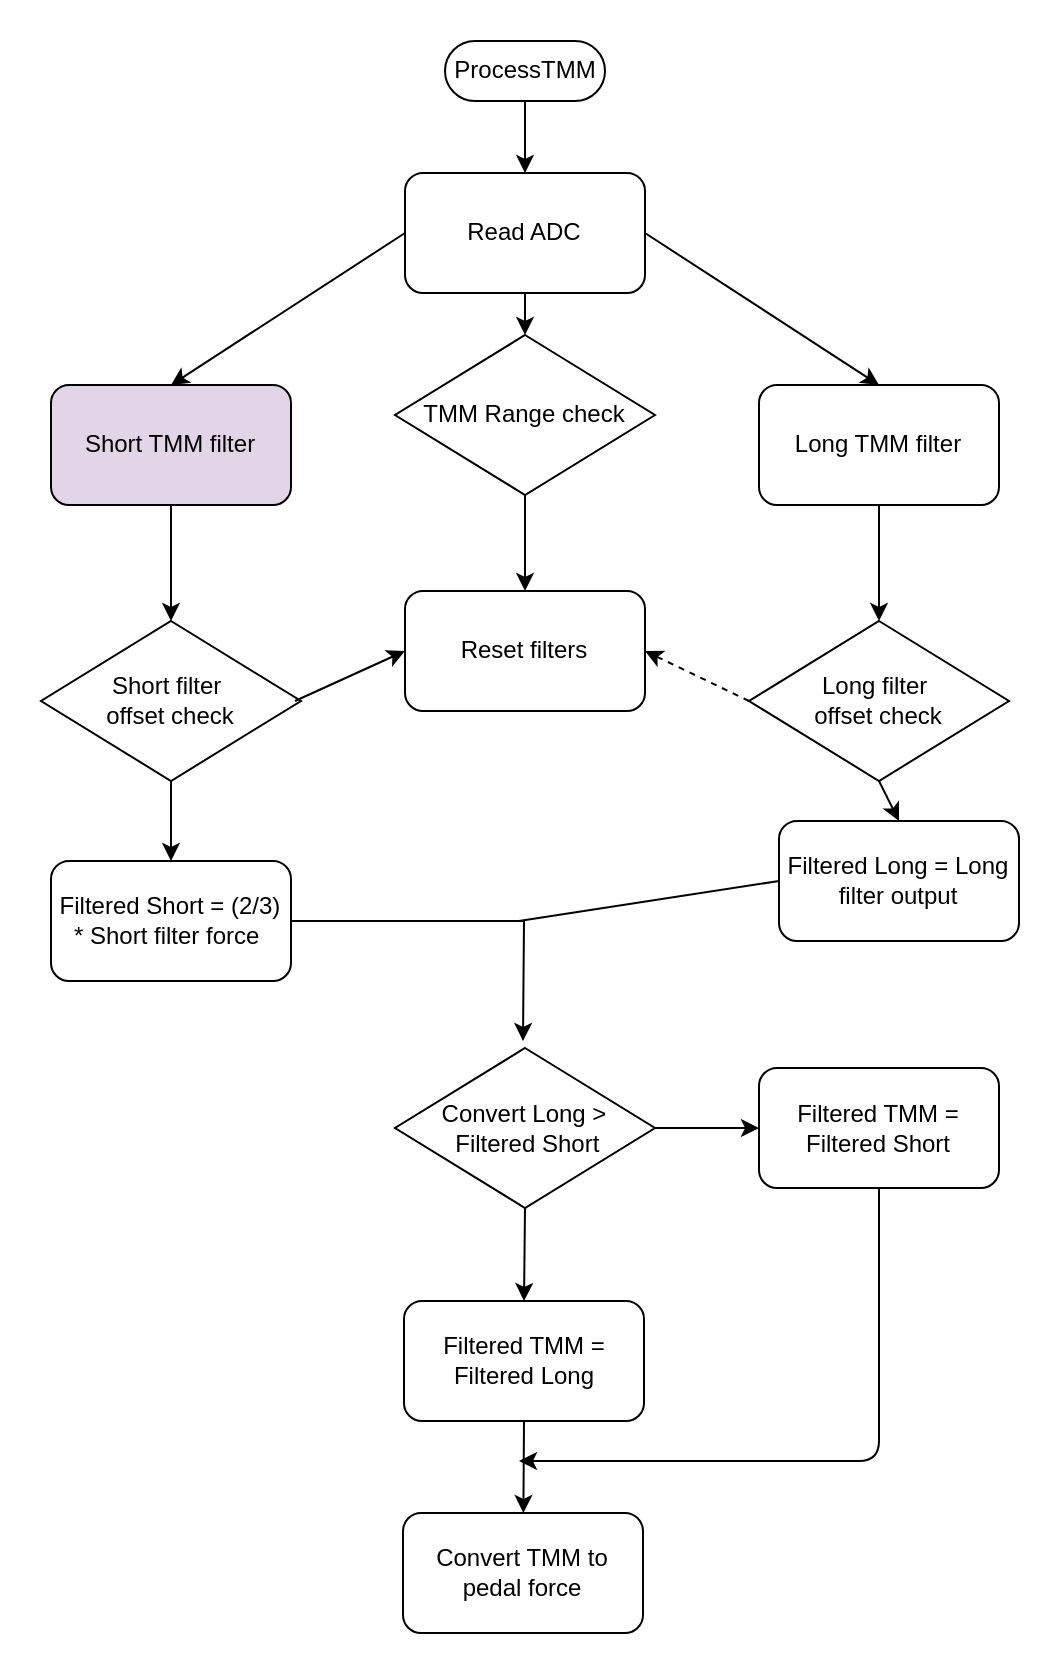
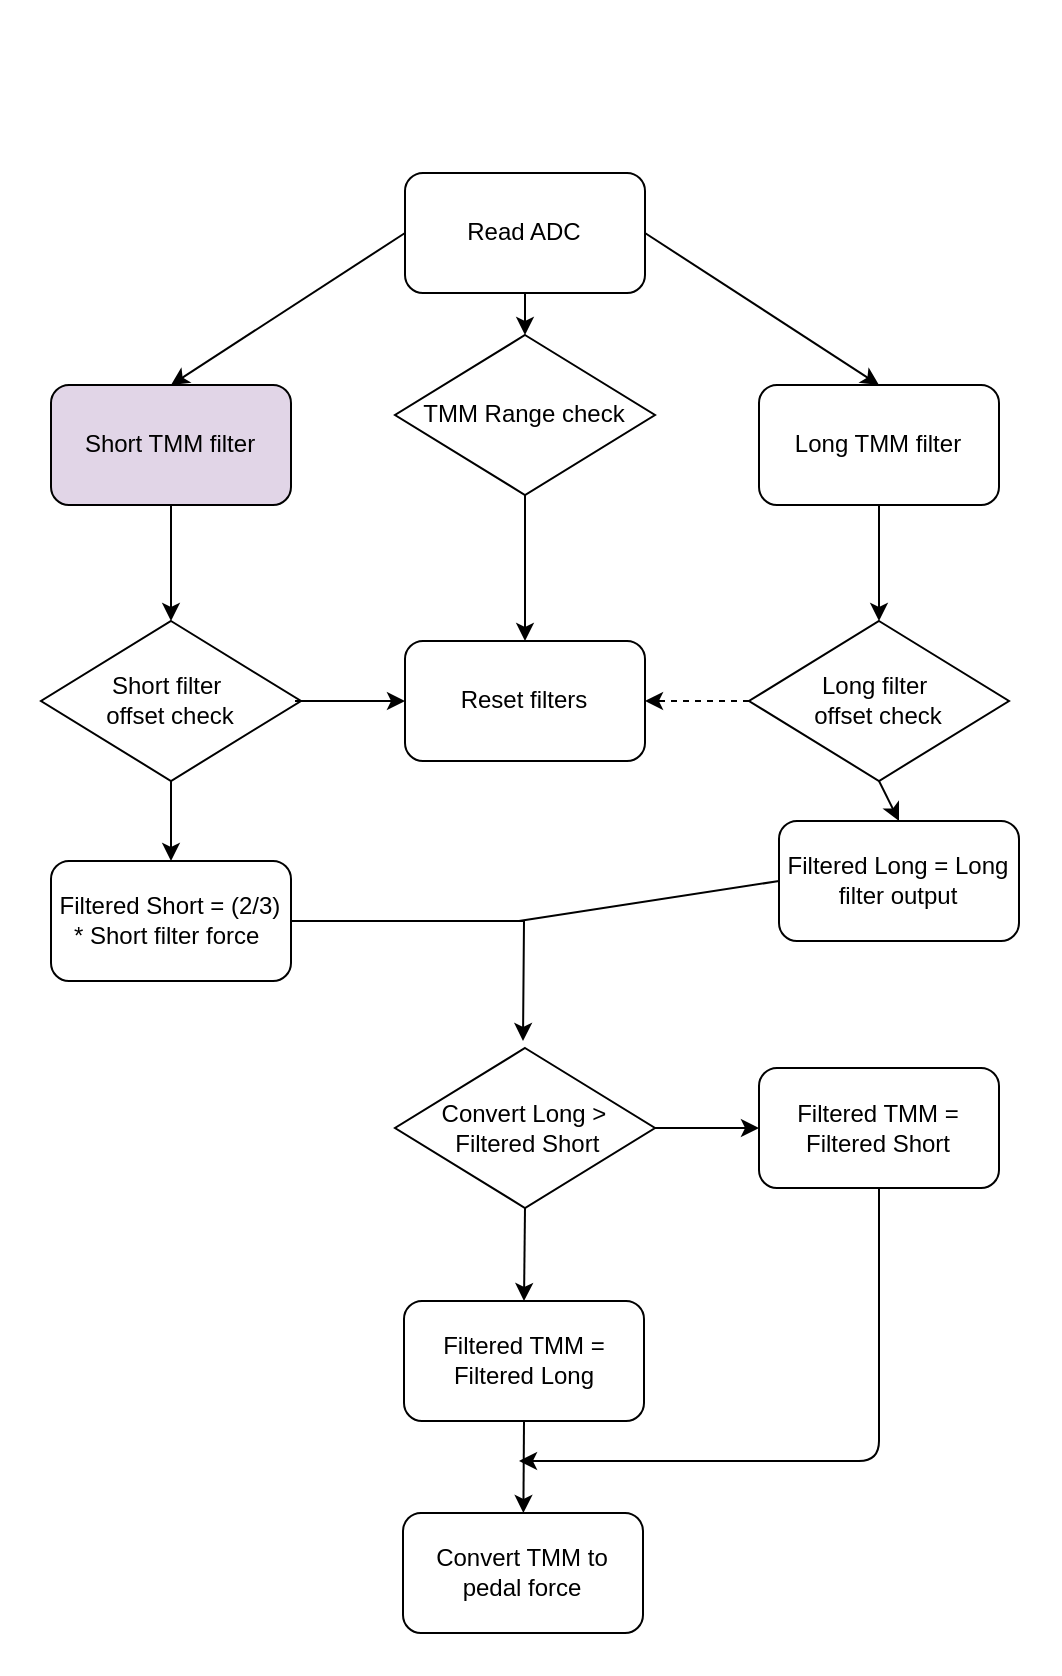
node "ProcessTMM": removed
edge "ProcessTMM" -> "Read ADC": removed
node "Reset filters": moved (525, 651) -> (525, 701)
